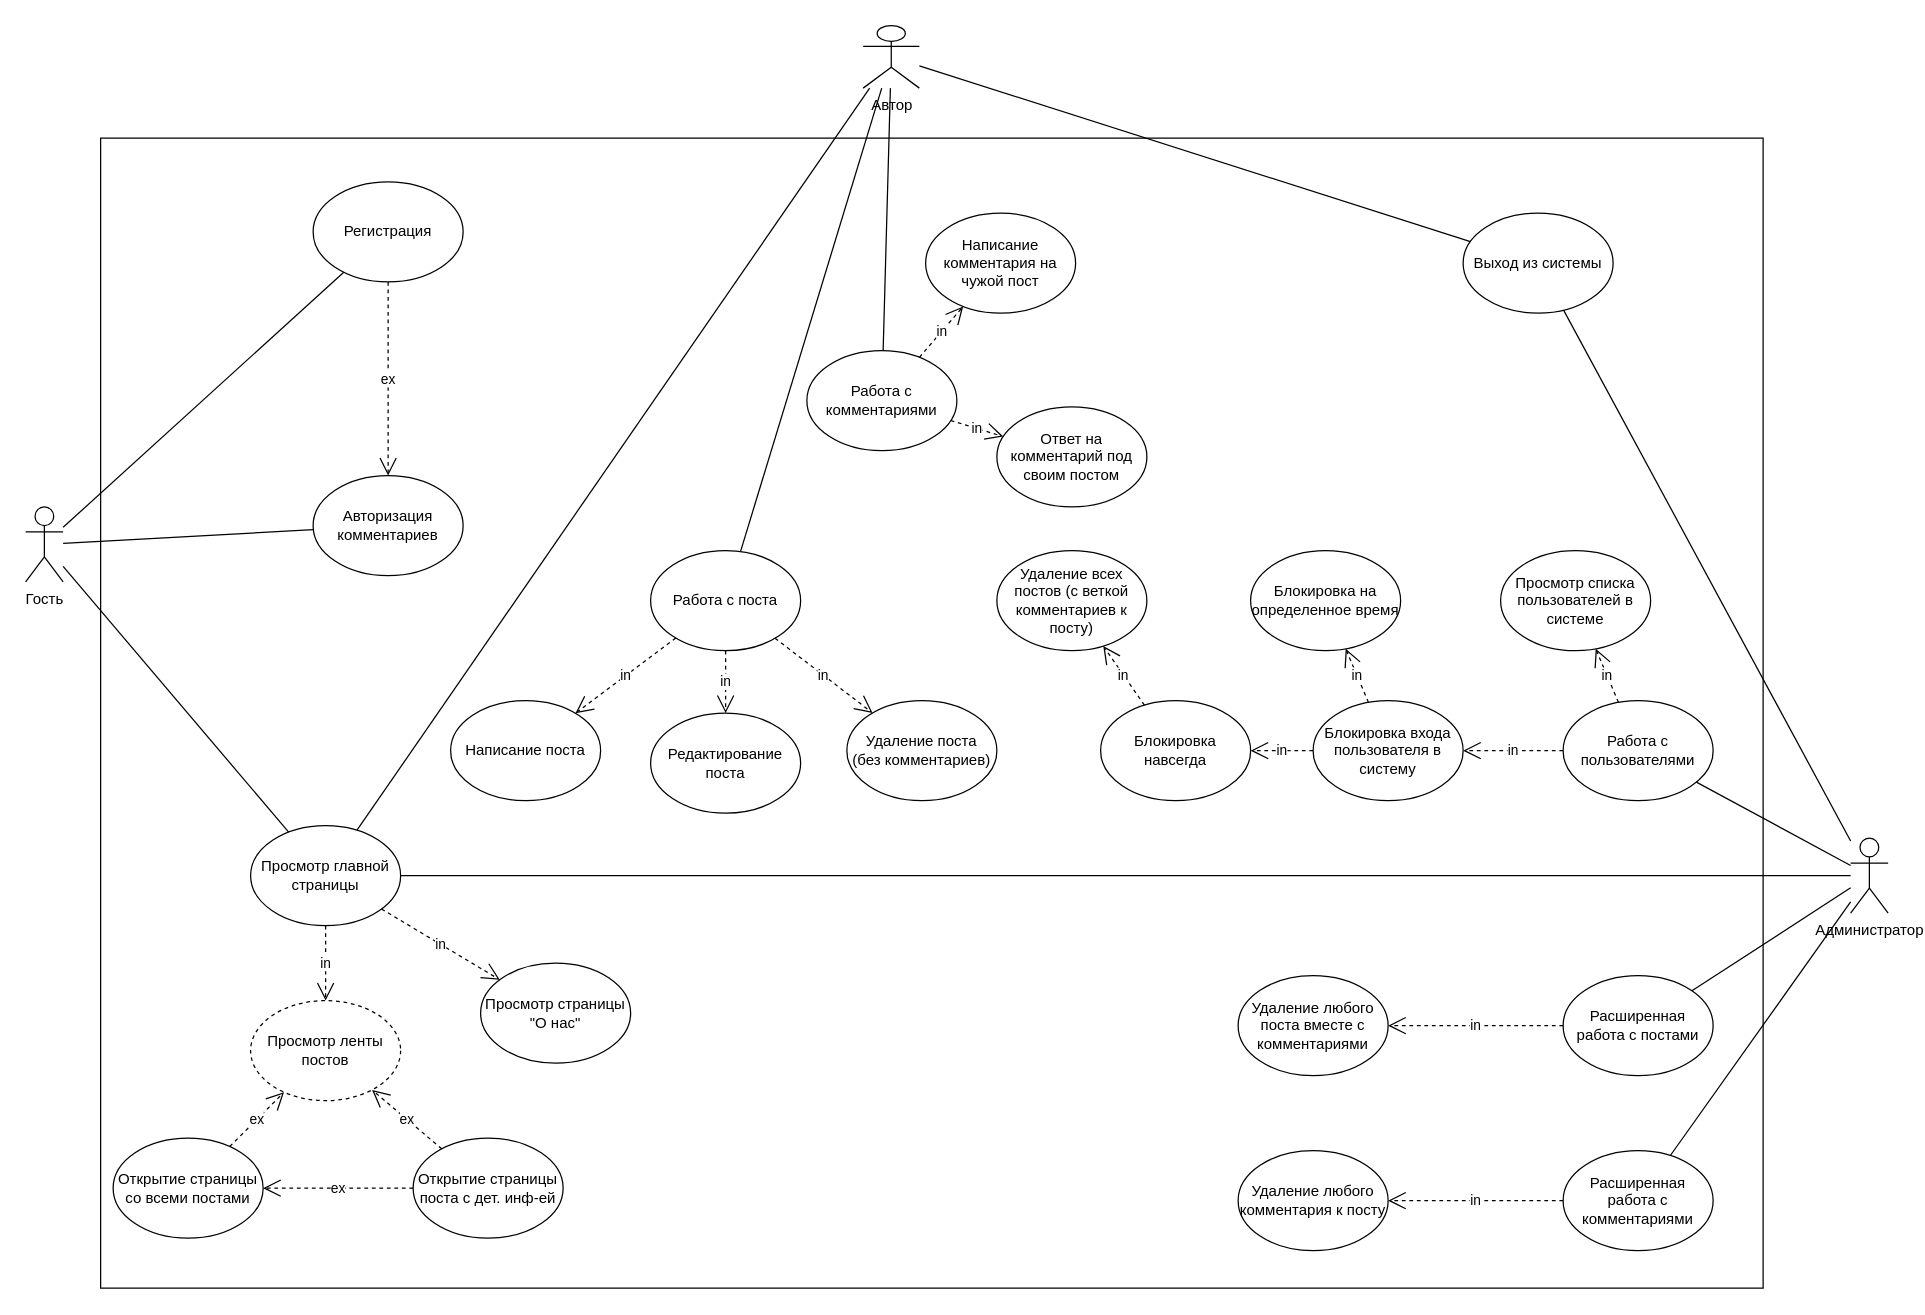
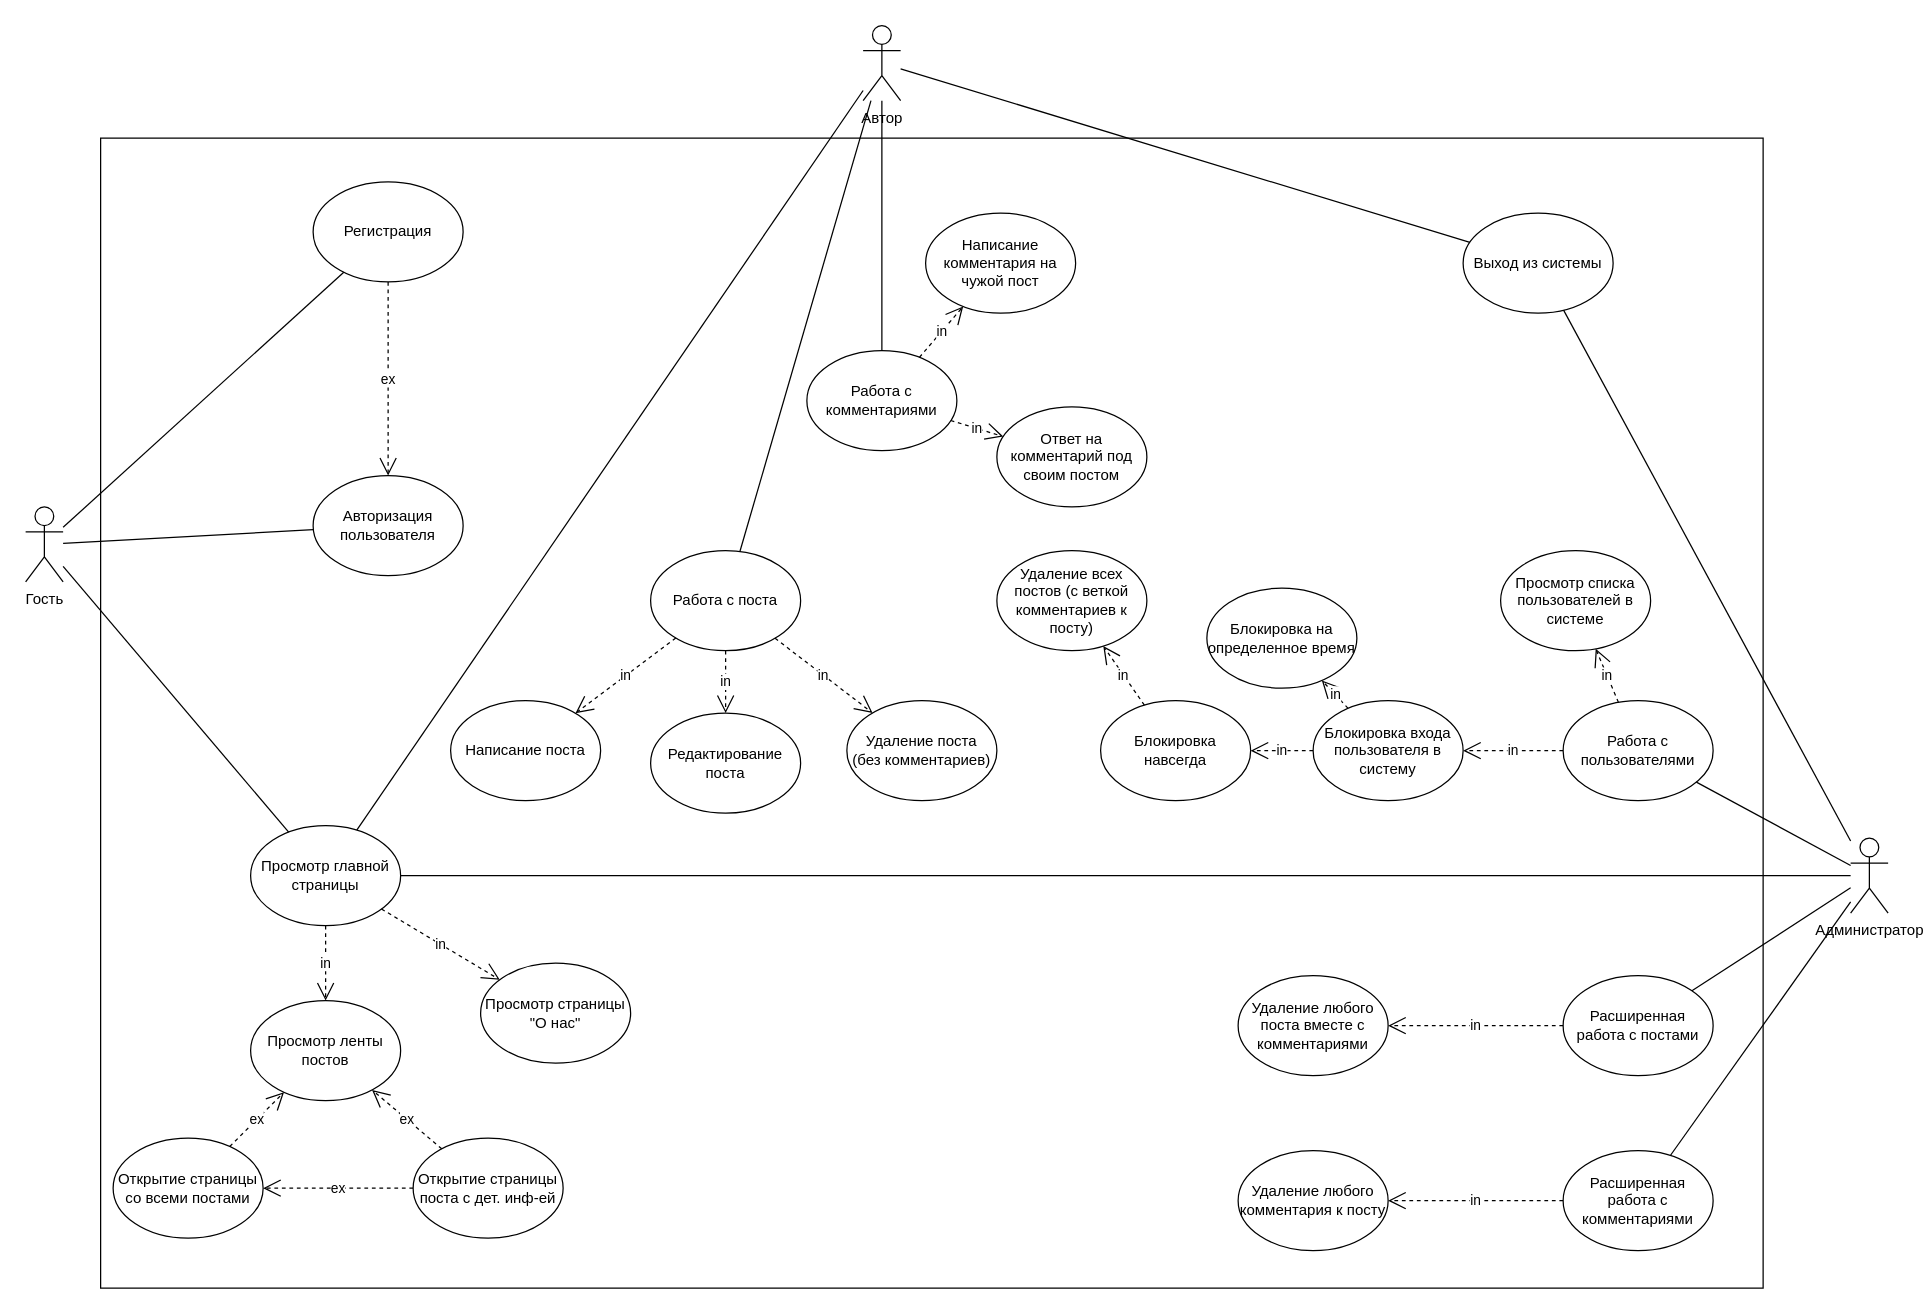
node "Автор": size 56x63 -> 38x75
node "Авторизация комментариев": label "Авторизация комментариев" -> "Авторизация пользователя"
node "Блокировка на определенное время": moved (1326, 601) -> (1282, 638)
node "Просмотр ленты постов": style dashed -> solid
